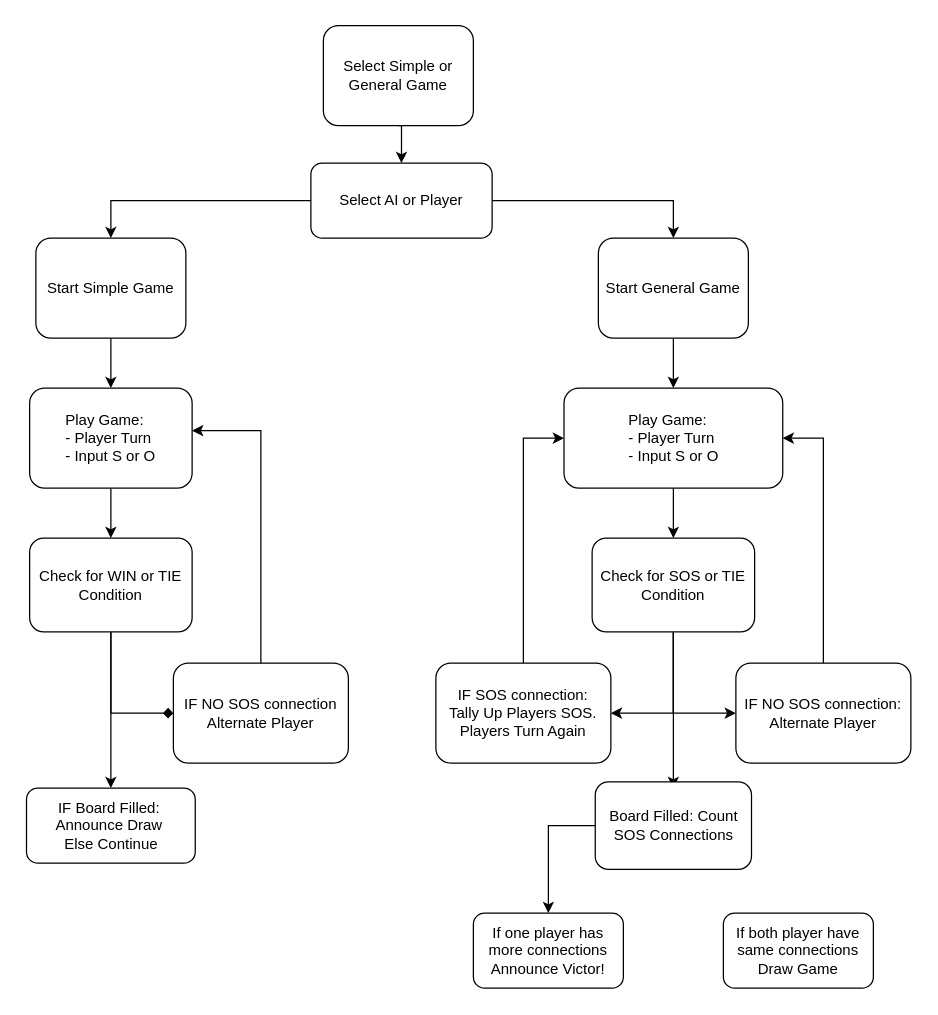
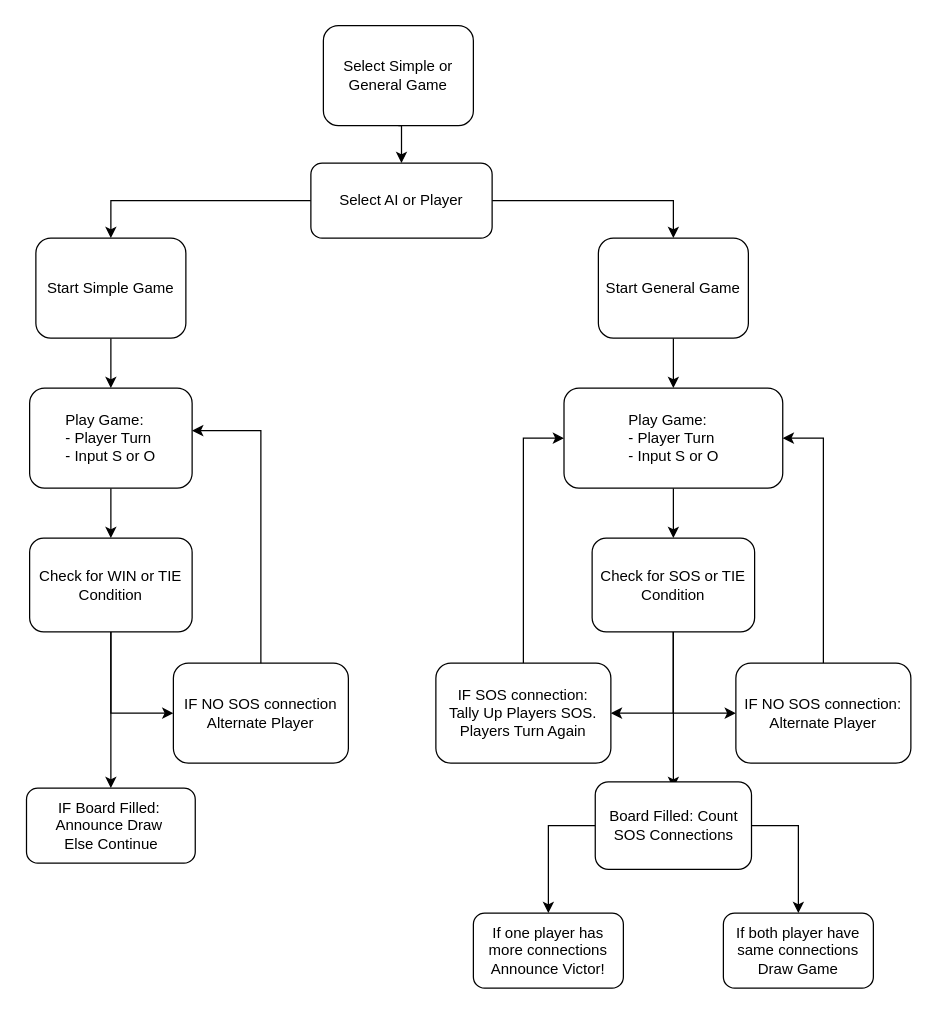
edge "Check for WIN or TIE Condition" -> "IF NO SOS connection Alternate Player": arrowhead diamond -> classic
edge "Board Filled: Count SOS Connections" -> "If both player have same connections Draw Game": added
